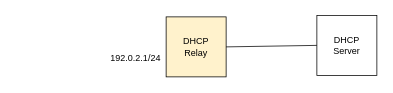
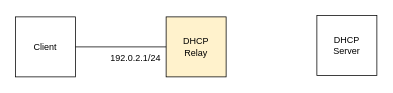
edge "DHCP Server" -- "DHCP Relay": removed
node "Client": added
edge "Client" -- "DHCP Relay": added
